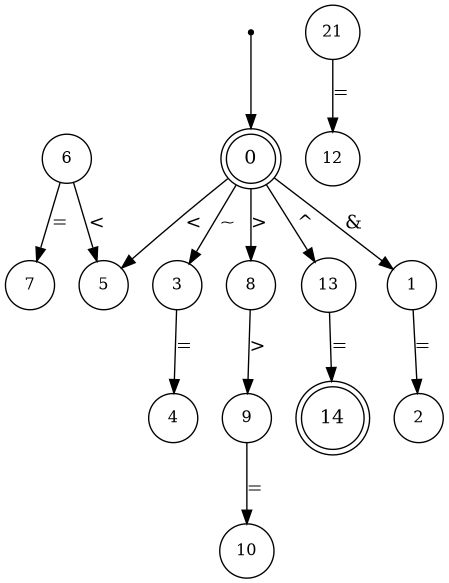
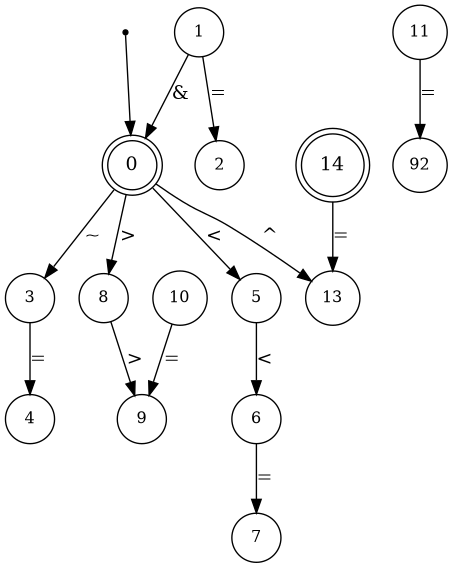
node "21": label "21" -> "11"
node "12": label "12" -> "92"
edge "6" -> "5": reversed
edge "0" -> "1": reversed
edge "13" -> "14": reversed
edge "9" -> "10": reversed
